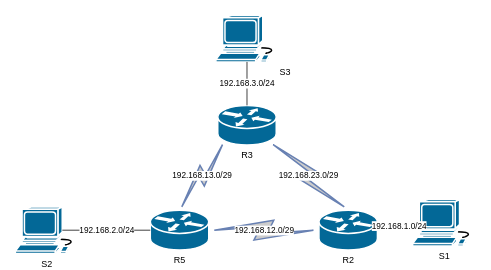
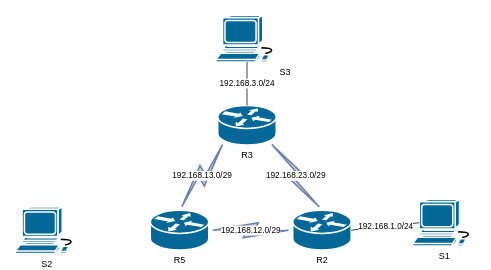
edge "S2" -- "R5": removed, label "192.168.2.0/24"
node "R2": moved (348, 230) -> (322, 230)
